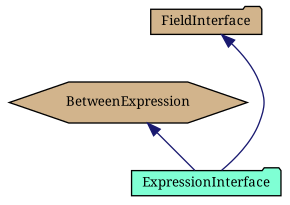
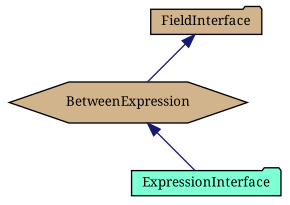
edge "ExpressionInterface" -> "FieldInterface": now "BetweenExpression" -> "FieldInterface"
